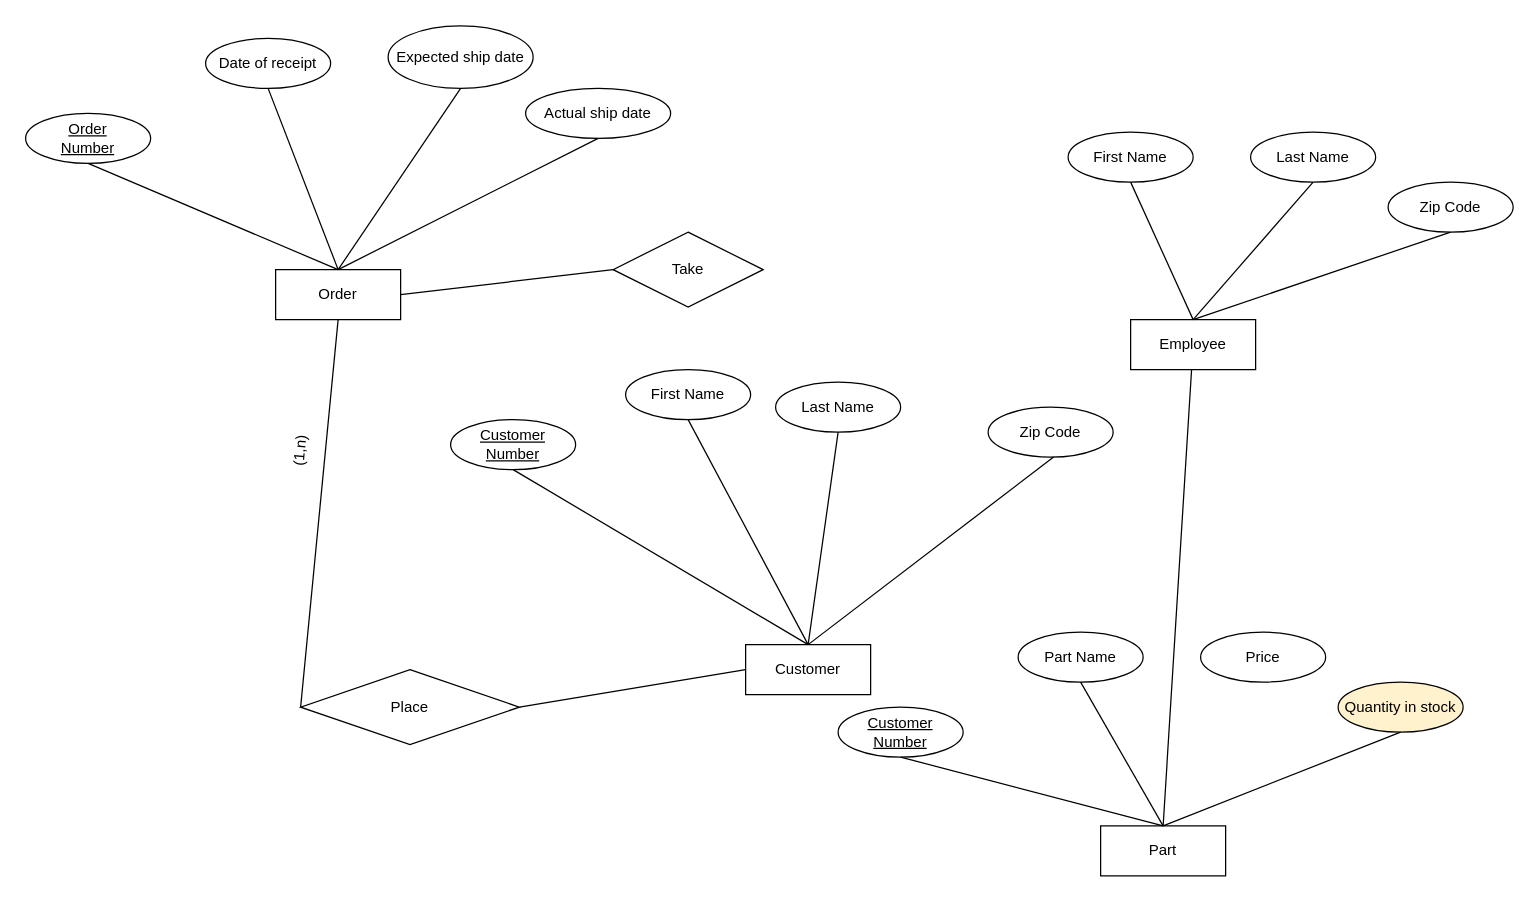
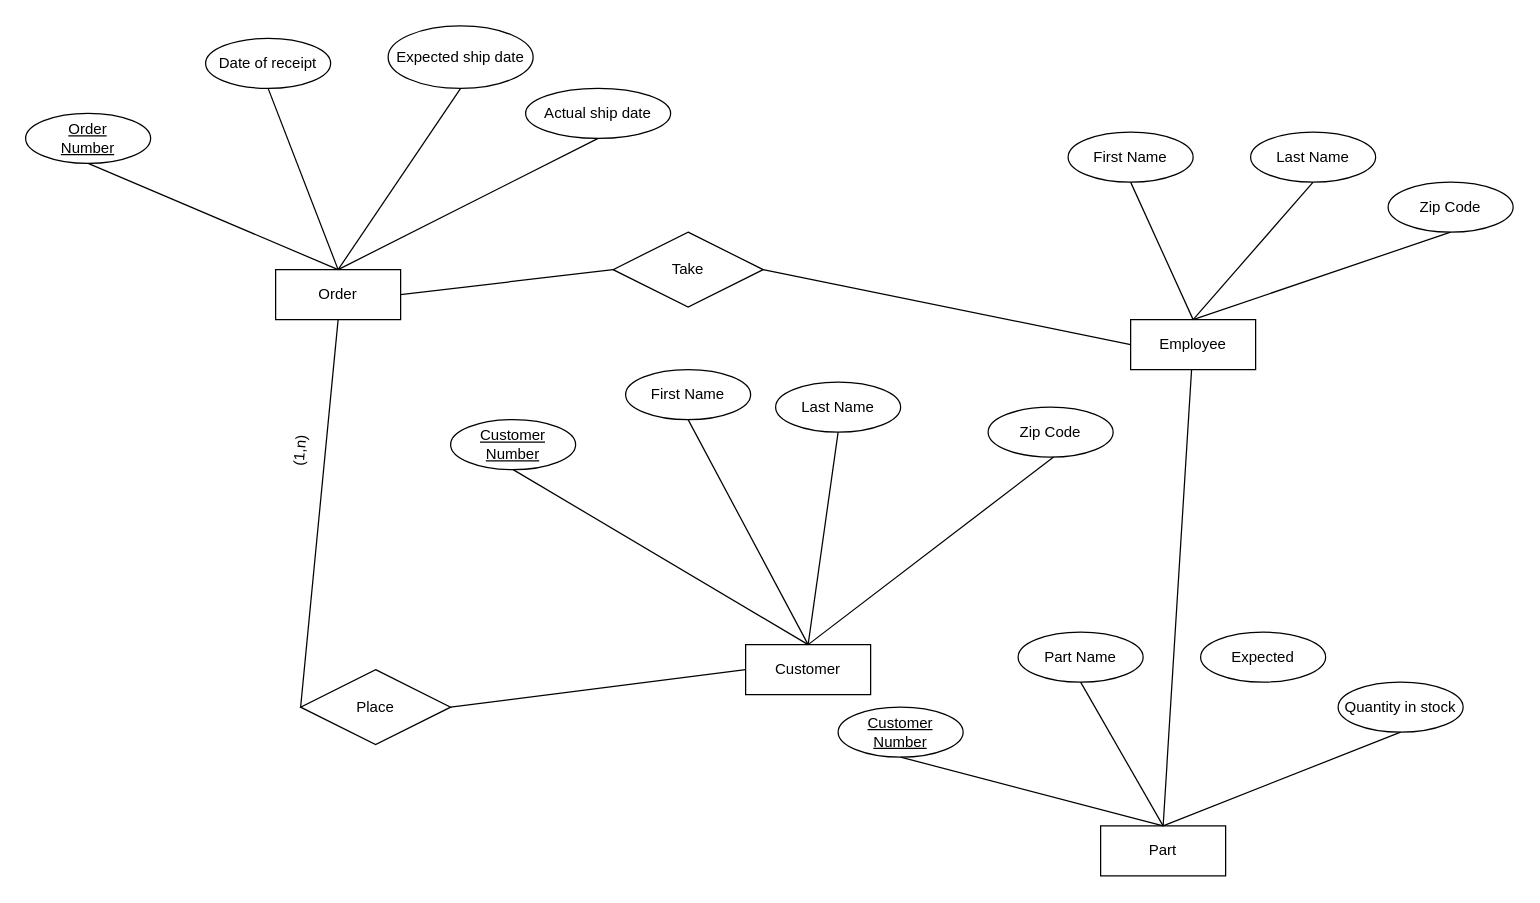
edge "Take" -- "Employee": added
node "Price": label "Price" -> "Expected"
node "Place": size 219x75 -> 150x75
node "Quantity in stock": fillcolor #fff2cc -> #ffffff
